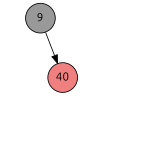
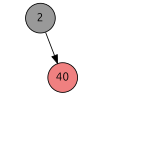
node "9": label "9" -> "2"
